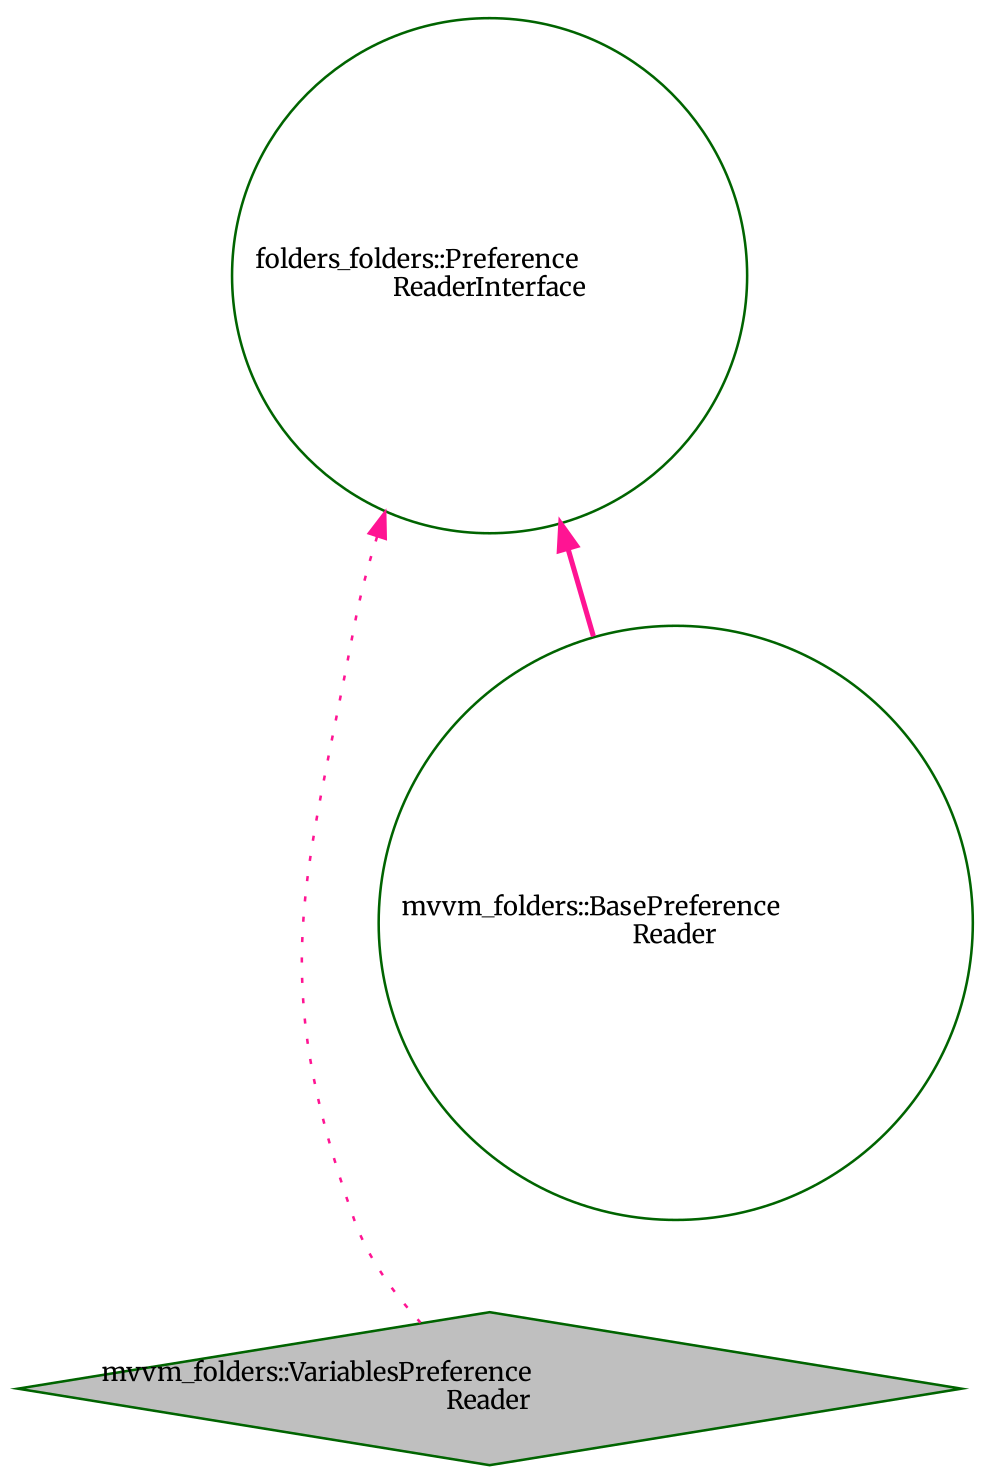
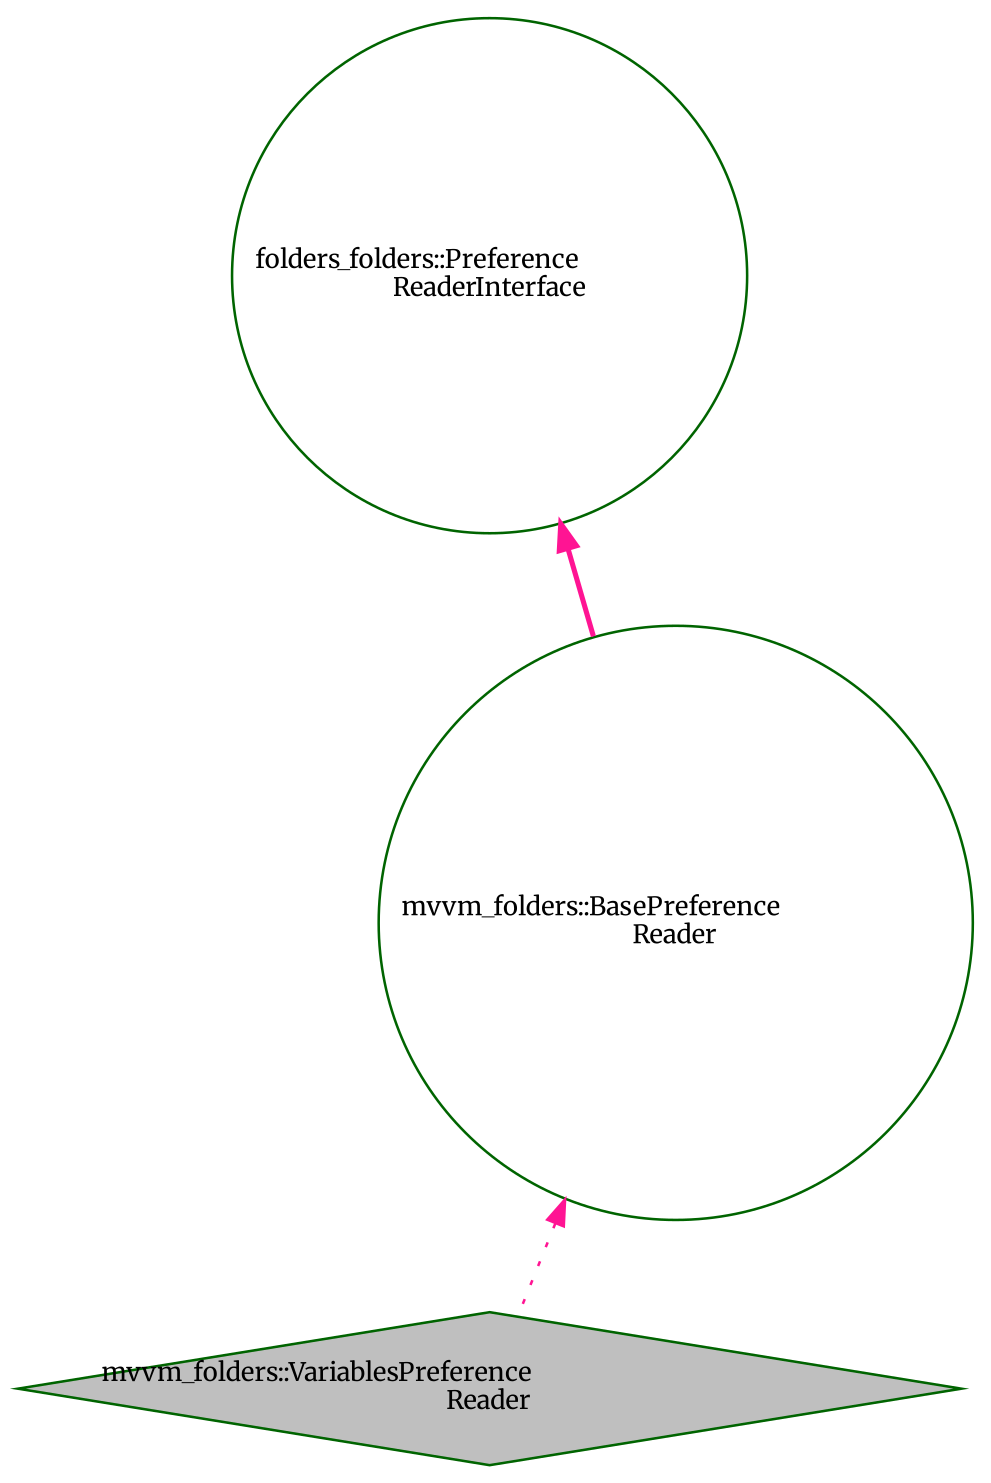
edge "mvvm_folders::VariablesPreference Reader" -> "folders_folders::Preference ReaderInterface": now "mvvm_folders::VariablesPreference Reader" -> "mvvm_folders::BasePreference Reader"
